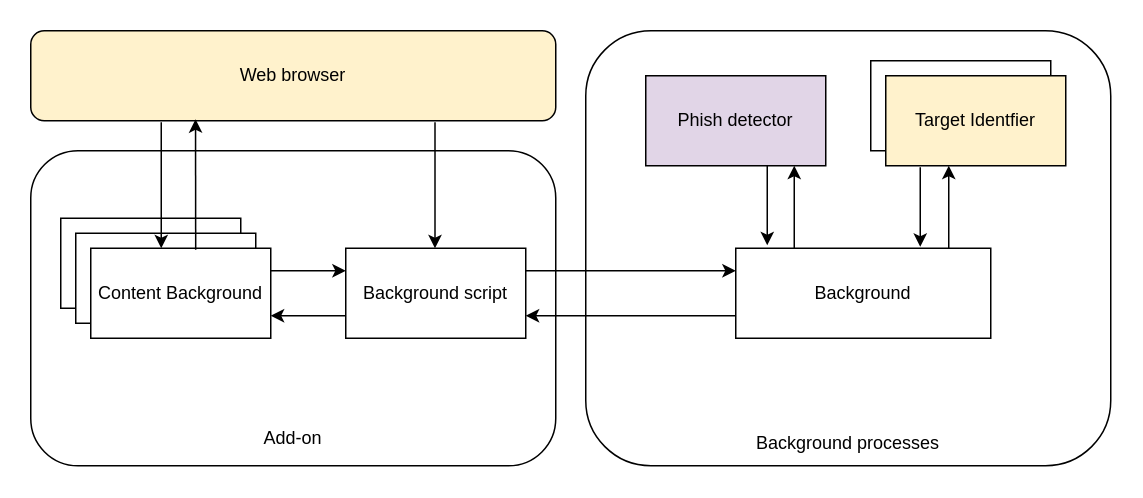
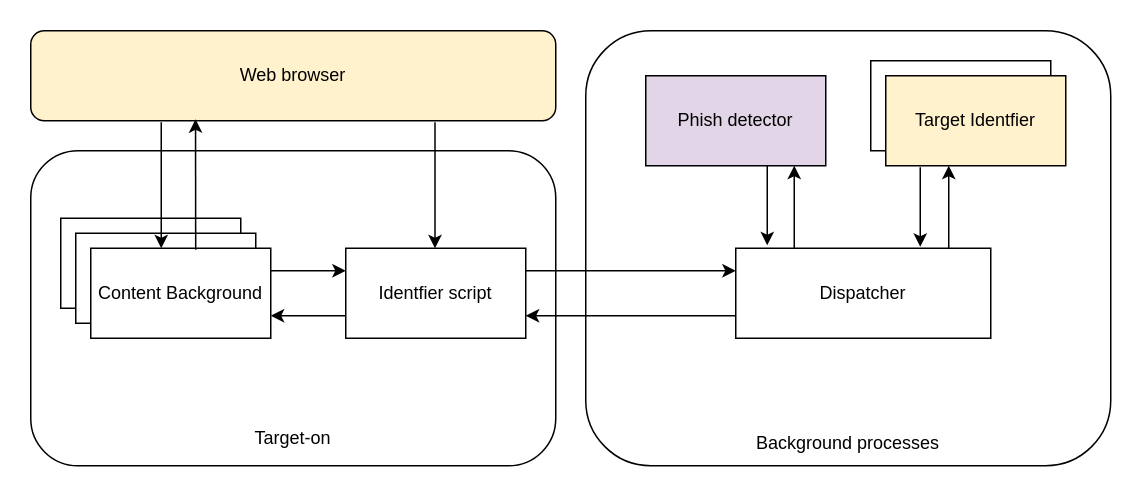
node "Background script": label "Background script" -> "Identfier script"
node "Background": label "Background" -> "Dispatcher"
node "Add-on": label "Add-on" -> "Target-on"
